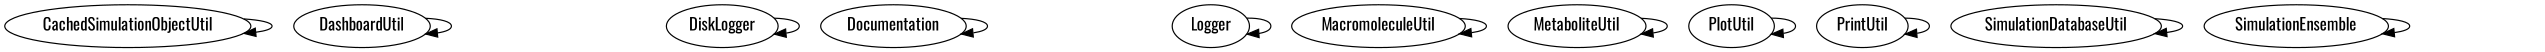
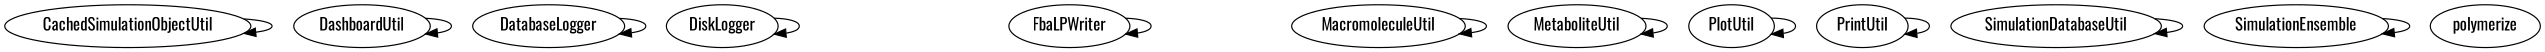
node "DatabaseLogger": added
node "Documentation": removed
node "FbaLPWriter": added
node "Logger": removed
node "polymerize": added
